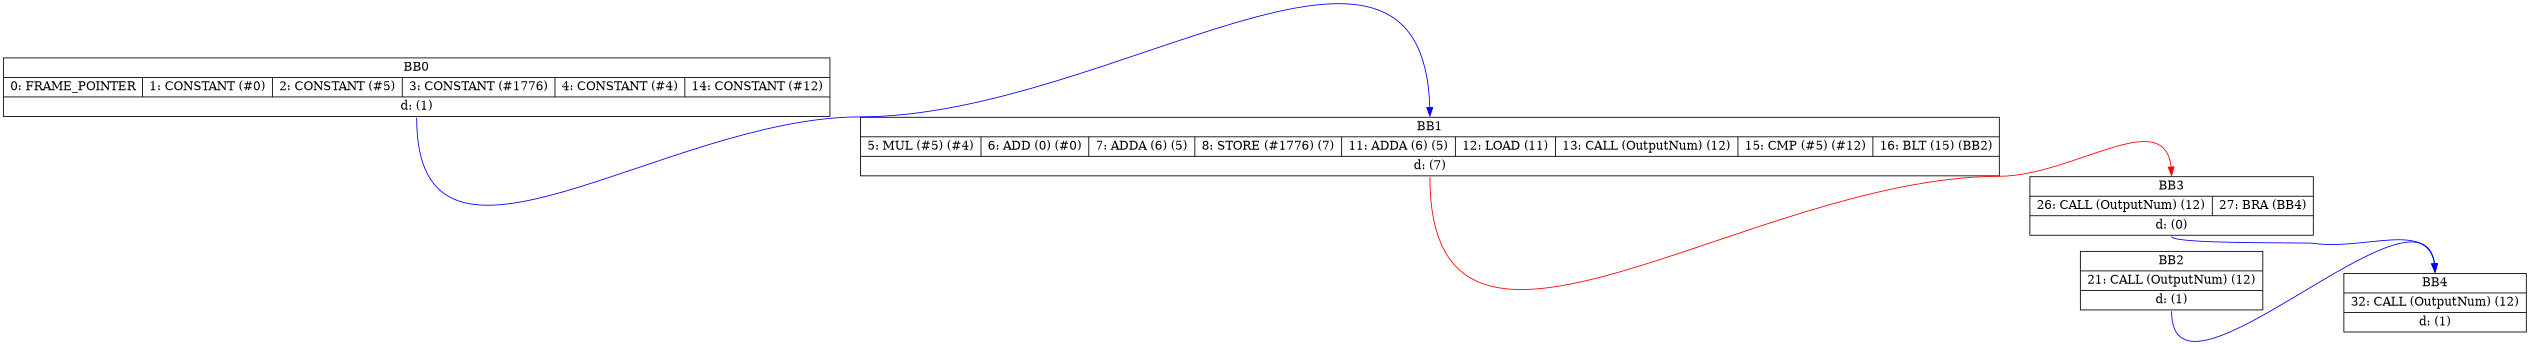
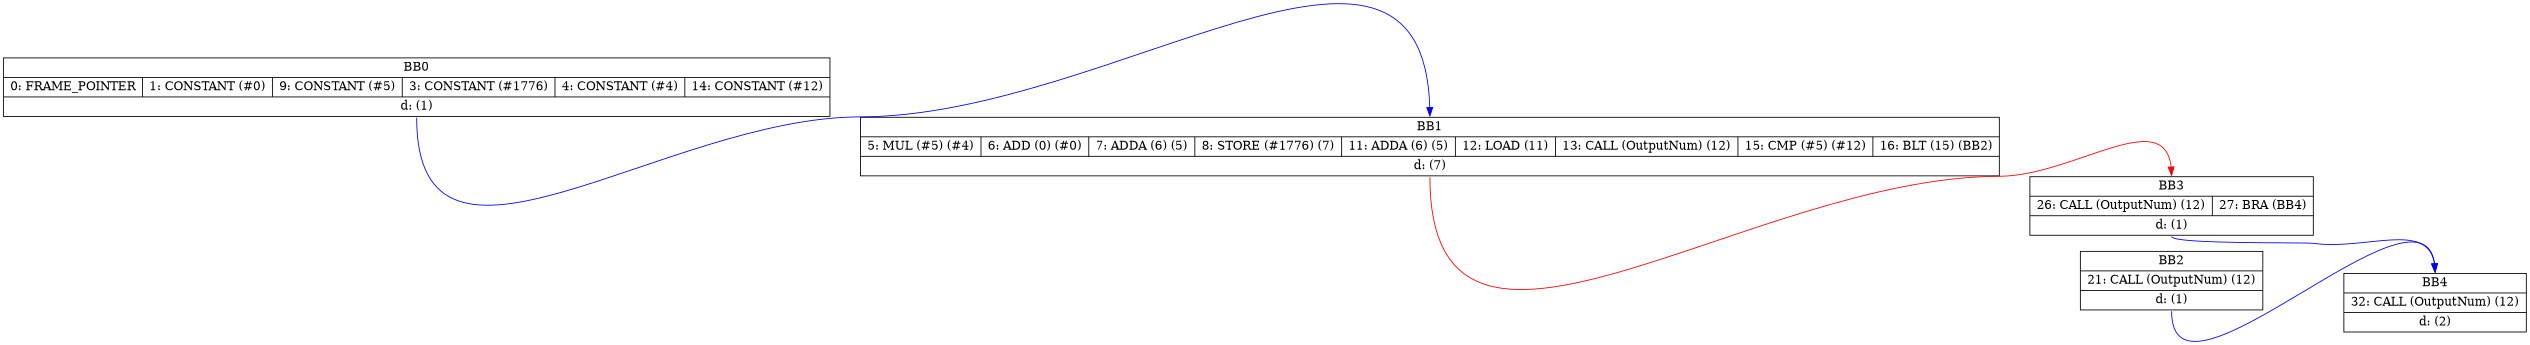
node "BB0": text "2: CONSTANT (#5)" -> "9: CONSTANT (#5)"
node "BB3": text "d: (0)" -> "d: (1)"
node "BB4": text "d: (1)" -> "d: (2)"
